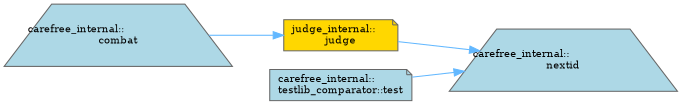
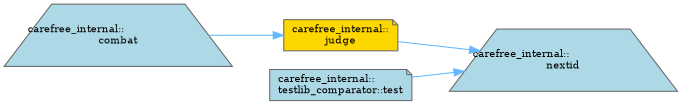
node "judge_internal:: judge": label "judge_internal:: judge" -> "carefree_internal:: judge"
